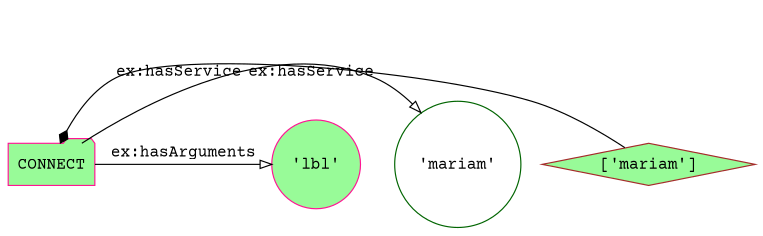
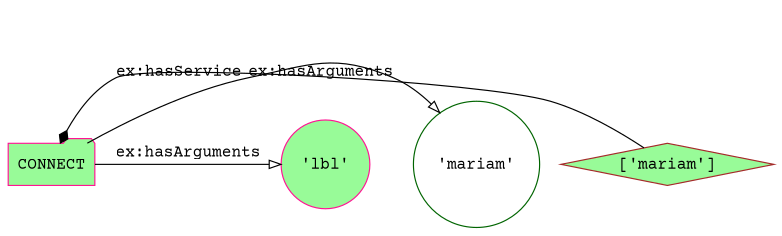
edge "CONNECT" -> "'mariam'": label "ex:hasService" -> "ex:hasArguments"
